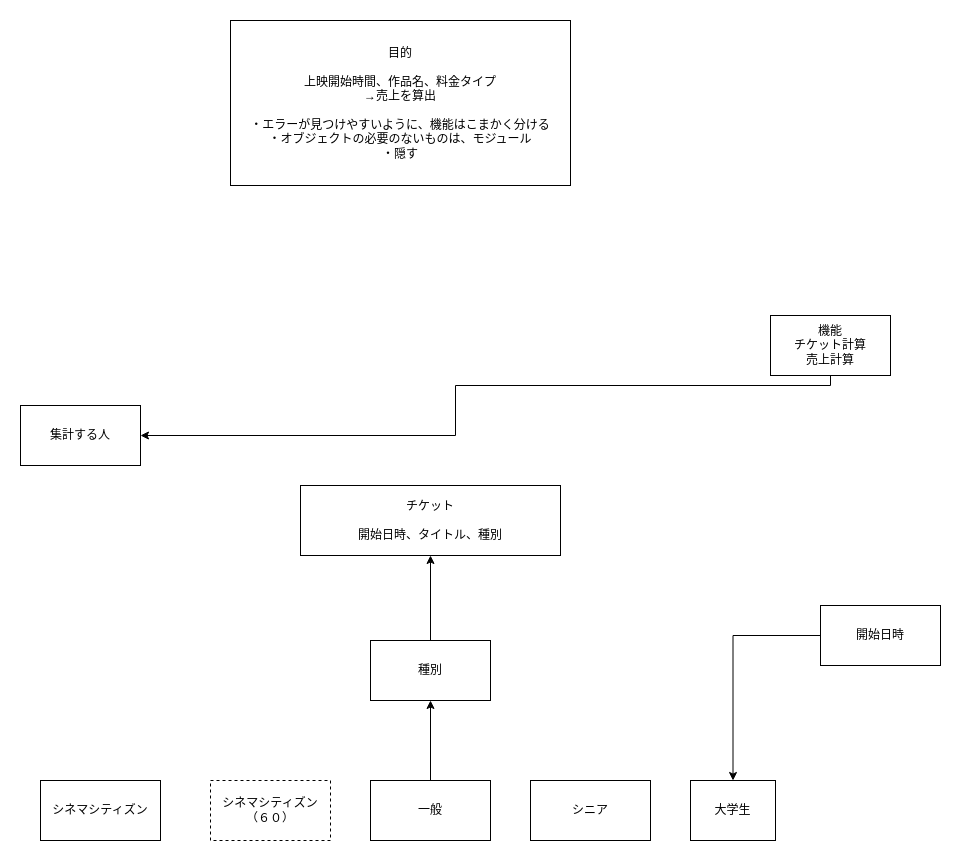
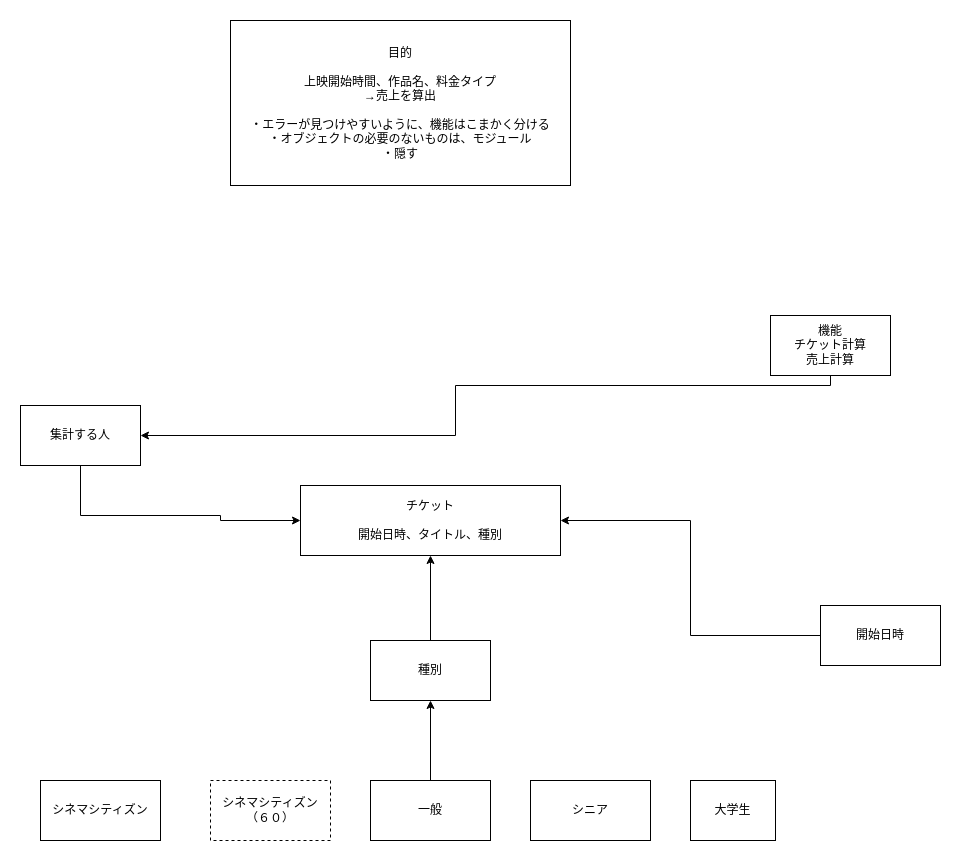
edge "集計する人" -> "チケット 開始日時、タイトル、種別": added
edge "開始日時" -> "大学生": now "開始日時" -> "チケット 開始日時、タイトル、種別"
